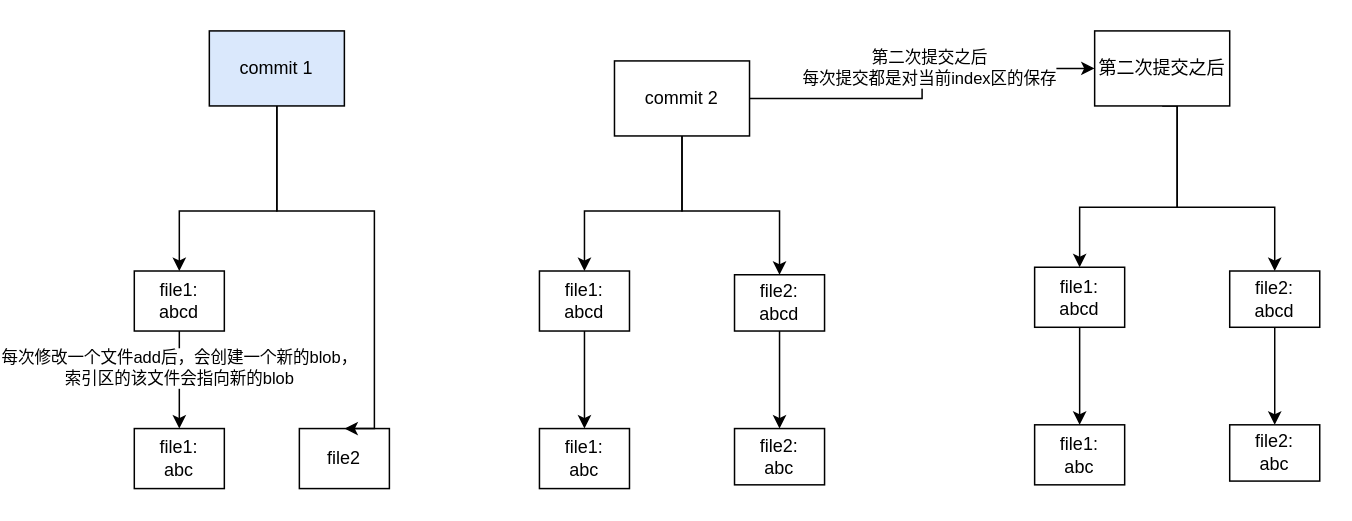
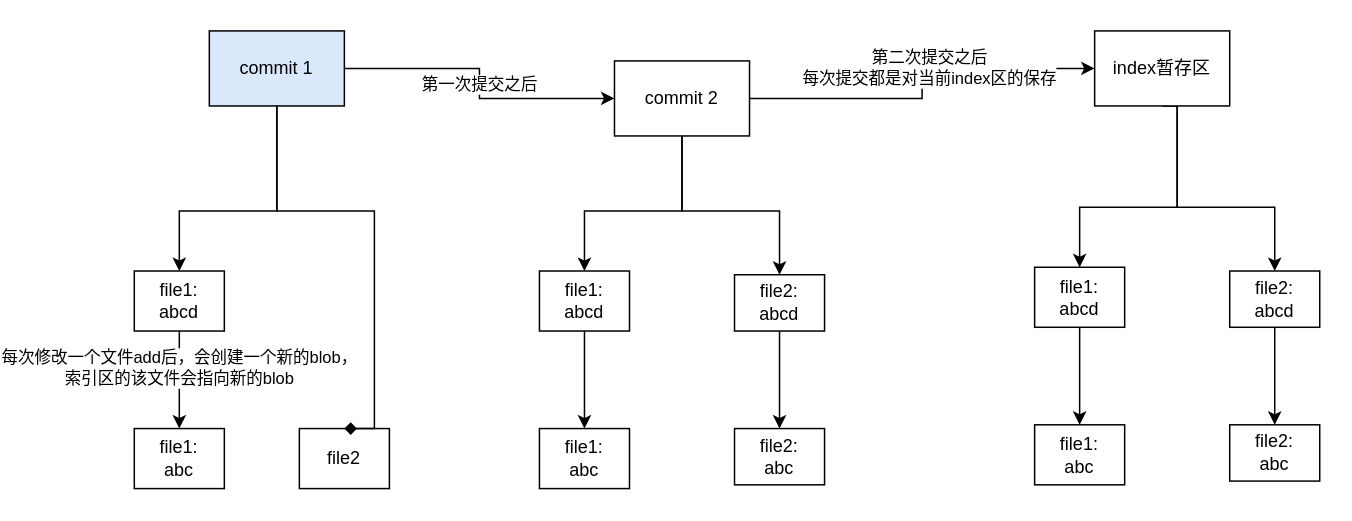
node "第二次提交之后": label "第二次提交之后" -> "index暂存区"
edge "commit 1" -> "commit 2": added, label "第一次提交之后"
edge "commit 1" -> "file2": arrowhead classic -> diamond
